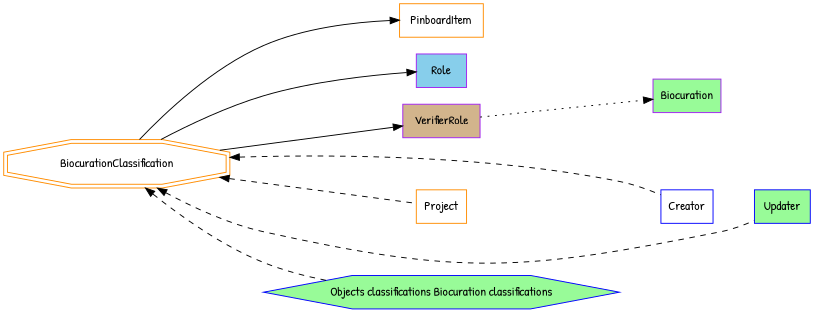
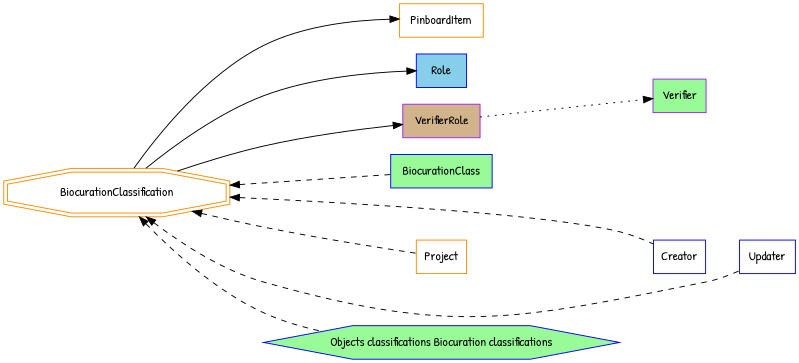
node "Role": color purple -> blue
node "Biocuration": label "Biocuration" -> "Verifier"
node "BiocurationClass": added
node "Updater": fillcolor palegreen -> white
